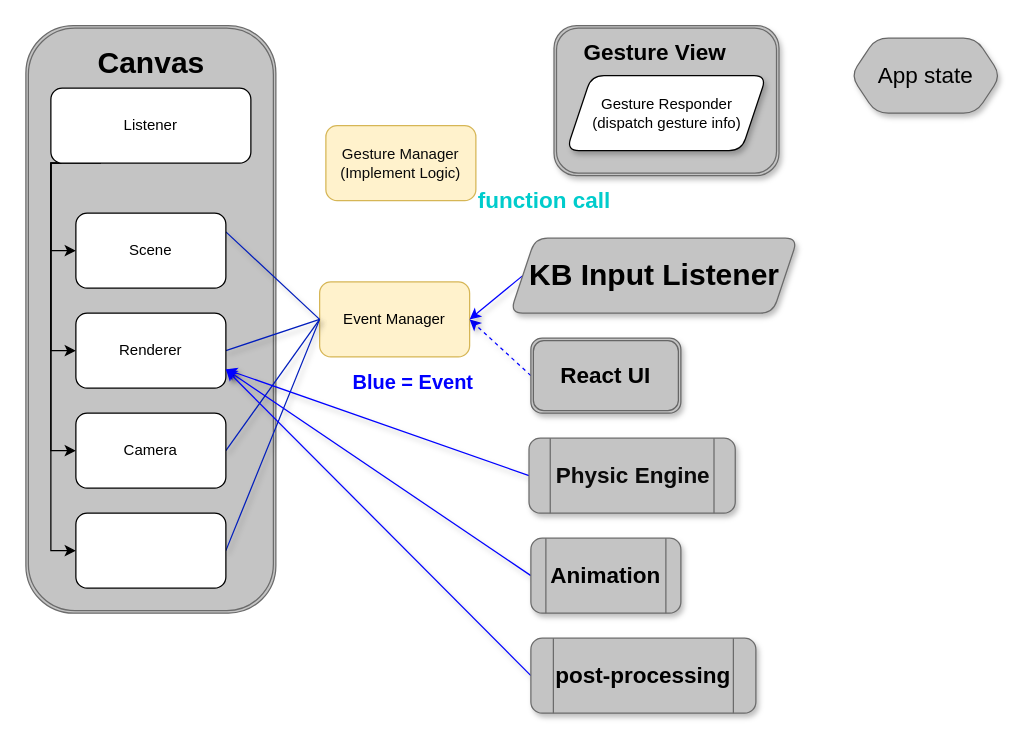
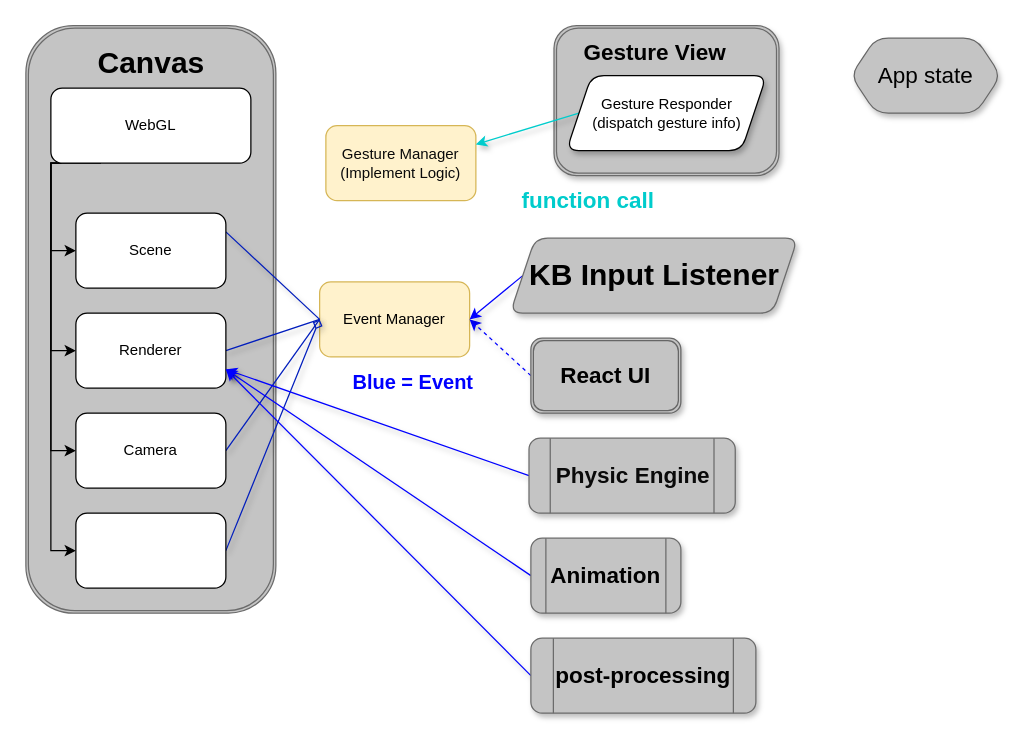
node "Listener": label "Listener" -> "WebGL"
edge "Gesture Responder (dispatch gesture info)" -> "Gesture Manager (Implement Logic)": added
node "function call": moved (544, 201) -> (588, 201)
edge "Event Manager" -- "Objects": arrowhead none -> diamond
